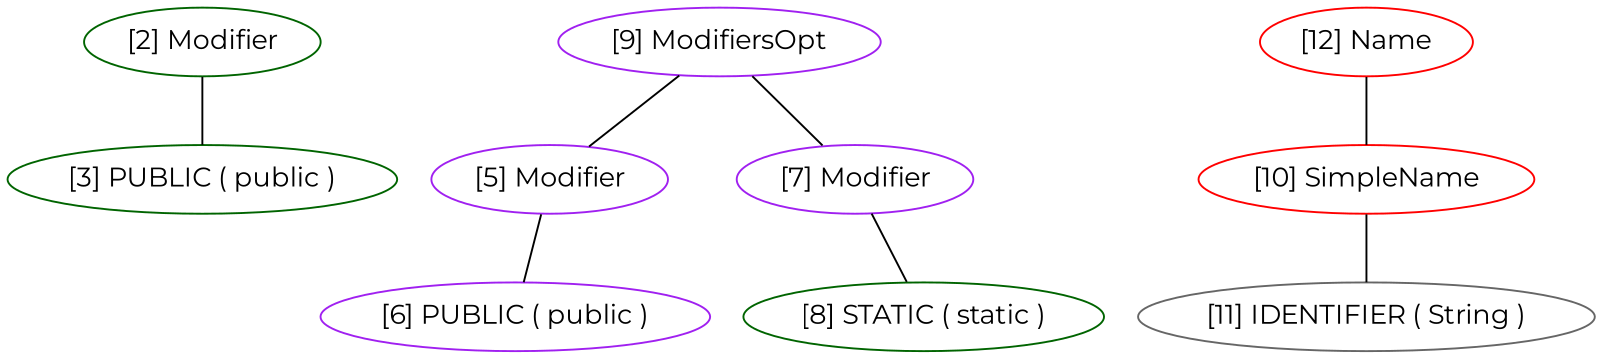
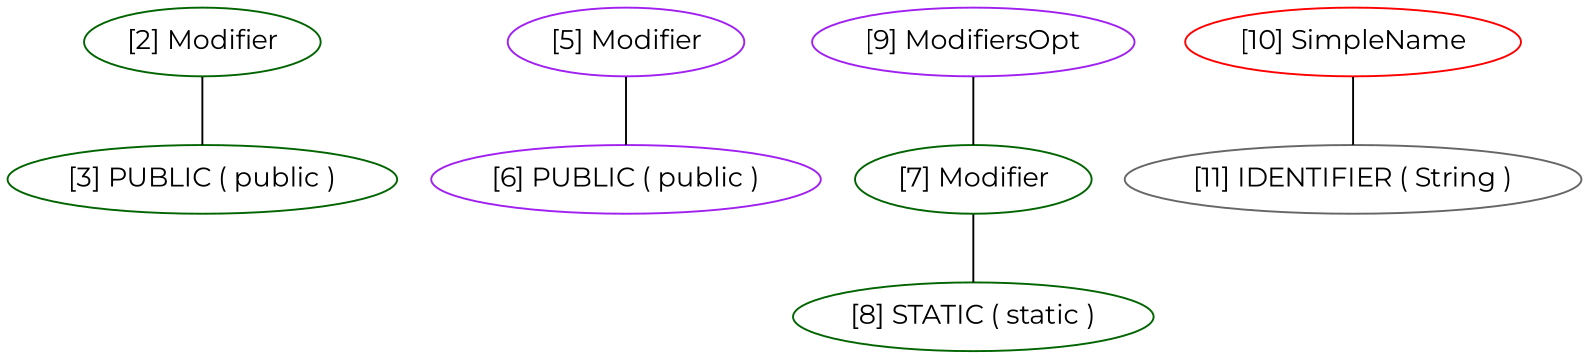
node "[12] Name": removed
edge "[9] ModifiersOpt" -- "[5] Modifier": removed
node "[7] Modifier": color purple -> darkgreen
